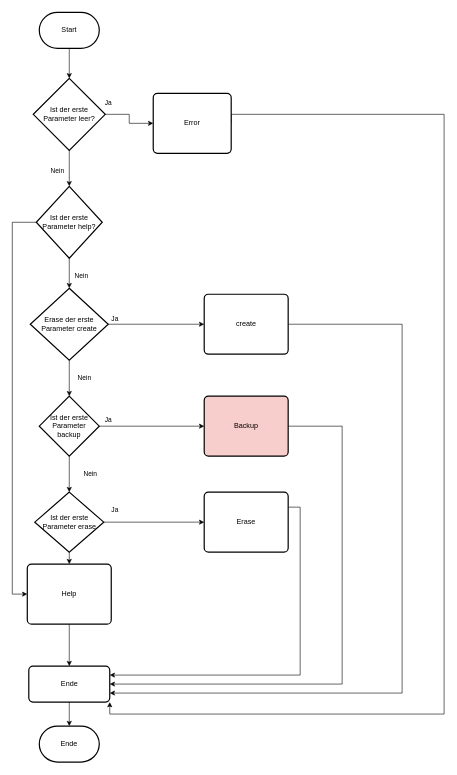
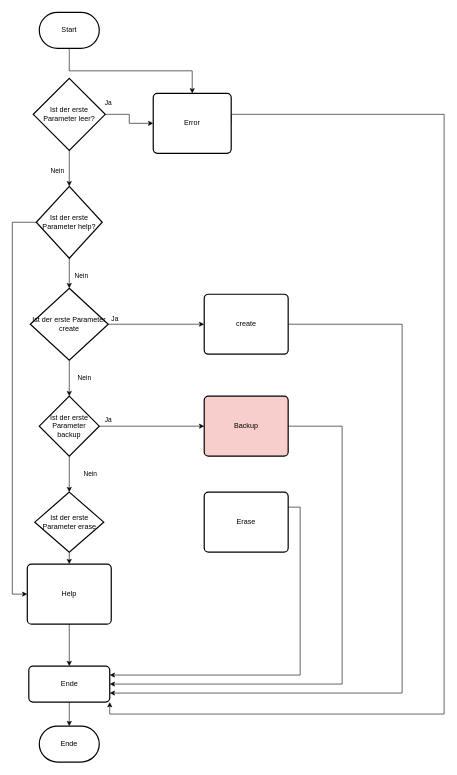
edge "Start" -> "Ist der erste Parameter leer?": now "Start" -> "Error"
node "Erase der erste Parameter create": label "Erase der erste Parameter create" -> "Ist der erste Parameter create"
edge "Ist der erste Parameter erase" -> "Erase": removed, label "Ja"
